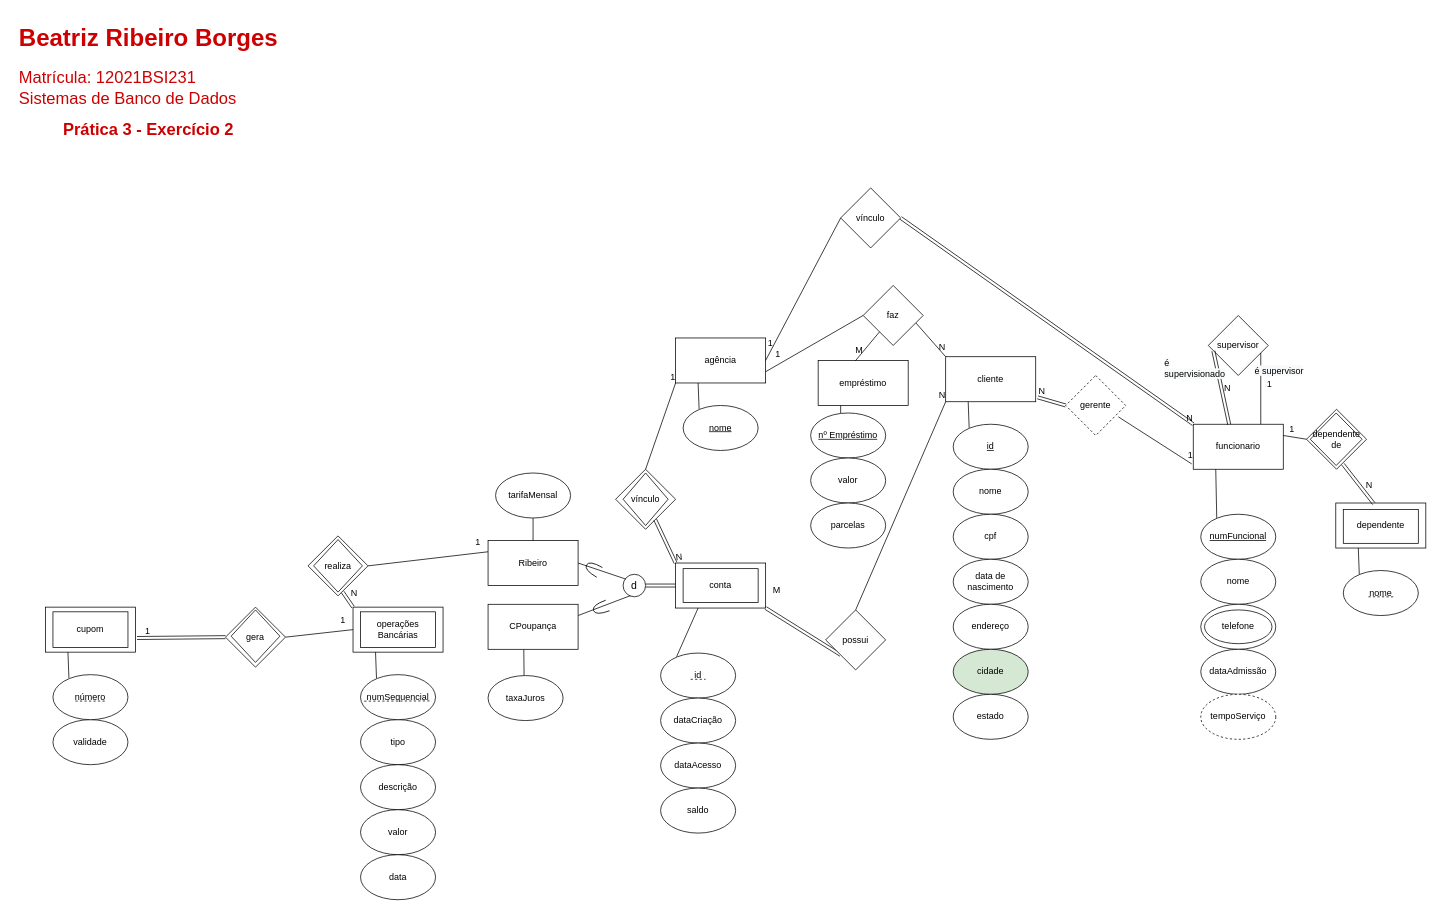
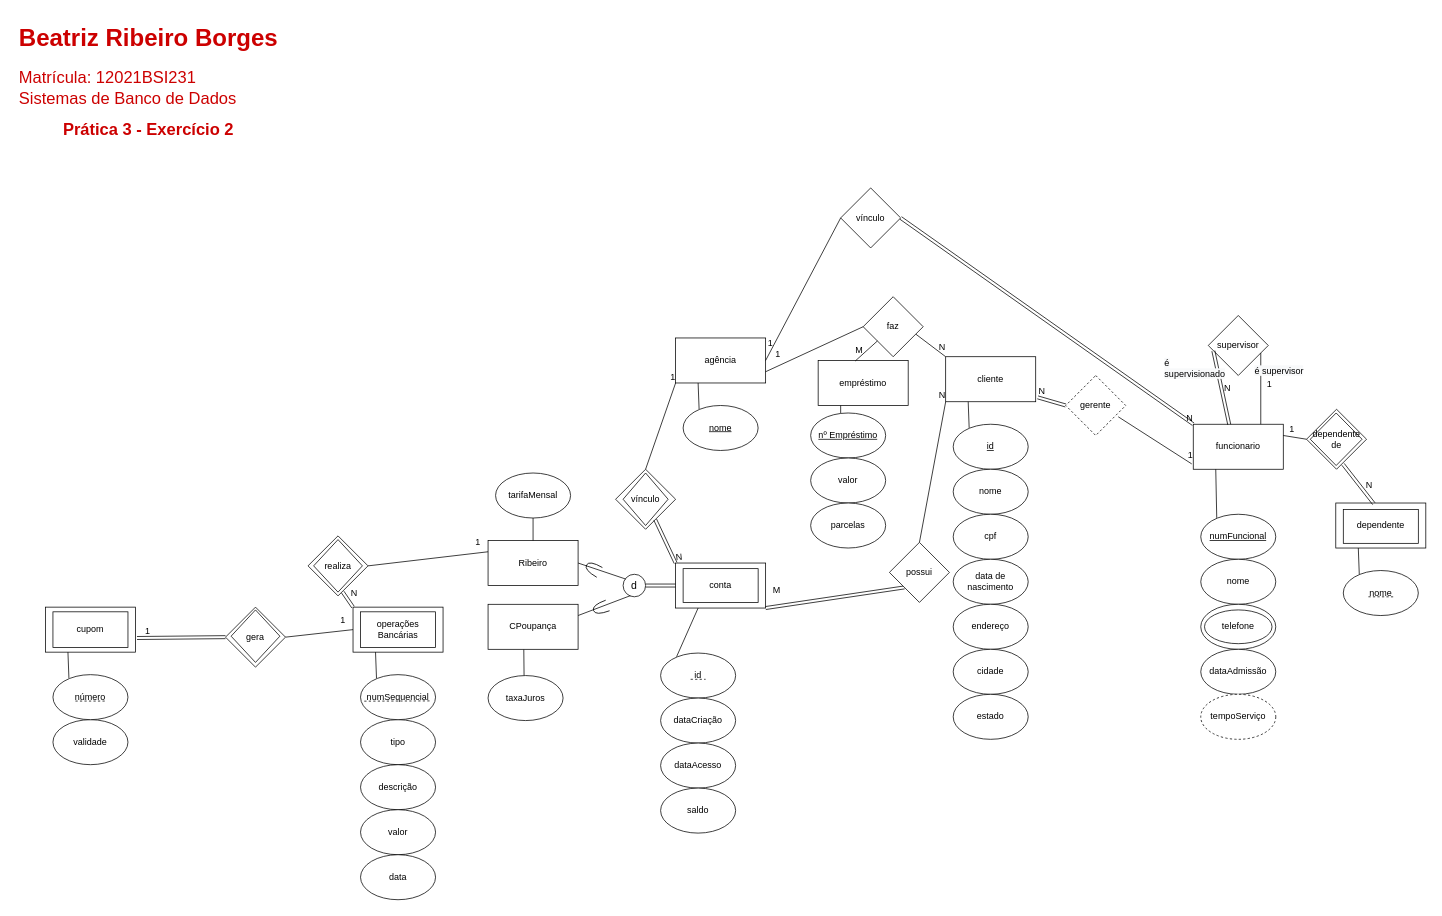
node "faz": moved (893, 315) -> (893, 327)
node "possui": moved (855, 640) -> (919, 572)
node "cidade": fillcolor #d5e8d4 -> #ffffff
